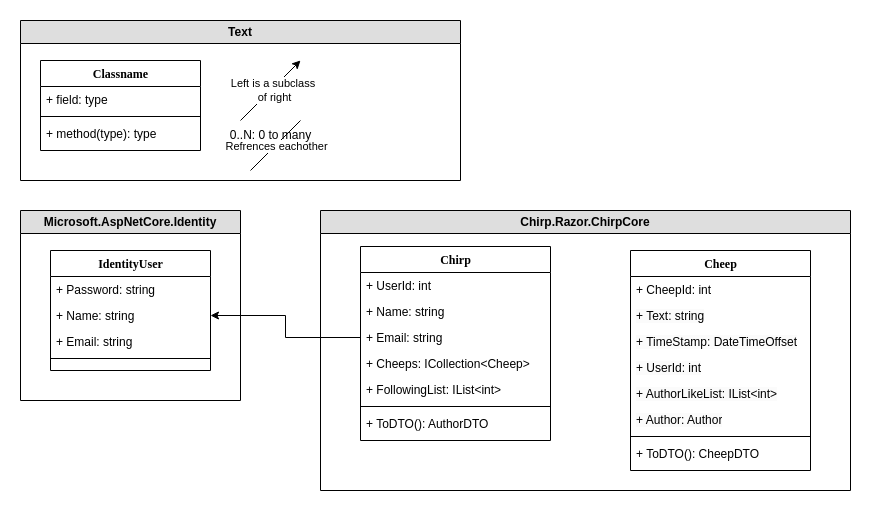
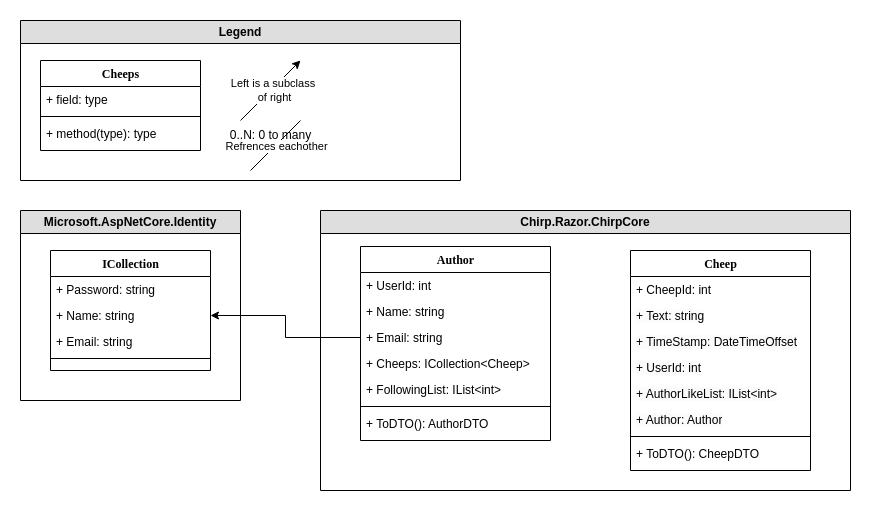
node "Text": label "Text" -> "Legend"
node "Classname": label "Classname" -> "Cheeps"
node "Chirp": label "Chirp" -> "Author"
node "IdentityUser": label "IdentityUser" -> "ICollection"
